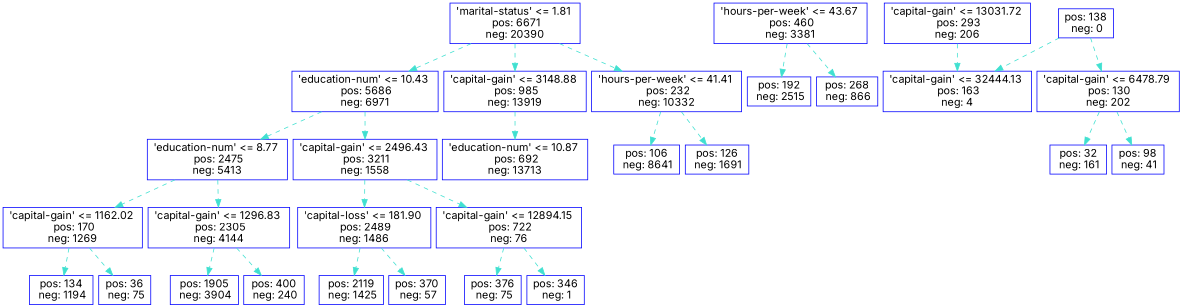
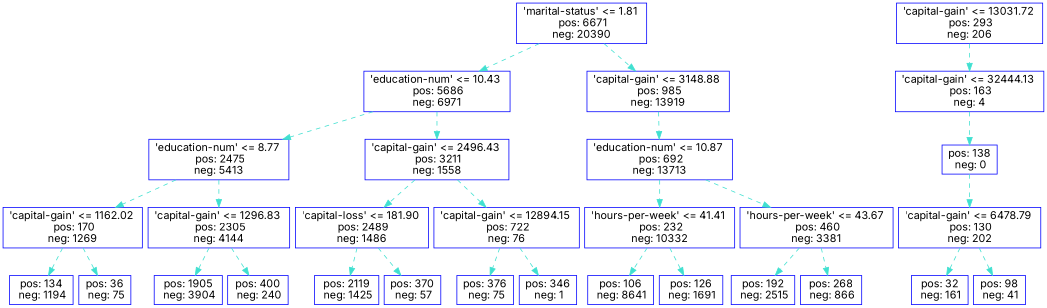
edge "pos: 138 neg: 0" -> "'capital-gain' <= 32444.13 pos: 163 neg: 4": reversed
edge "'marital-status' <= 1.81 pos: 6671 neg: 20390" -> "'hours-per-week' <= 41.41 pos: 232 neg: 10332": now "'education-num' <= 10.87 pos: 692 neg: 13713" -> "'hours-per-week' <= 41.41 pos: 232 neg: 10332"
edge "'education-num' <= 10.87 pos: 692 neg: 13713" -> "'hours-per-week' <= 43.67 pos: 460 neg: 3381": added
